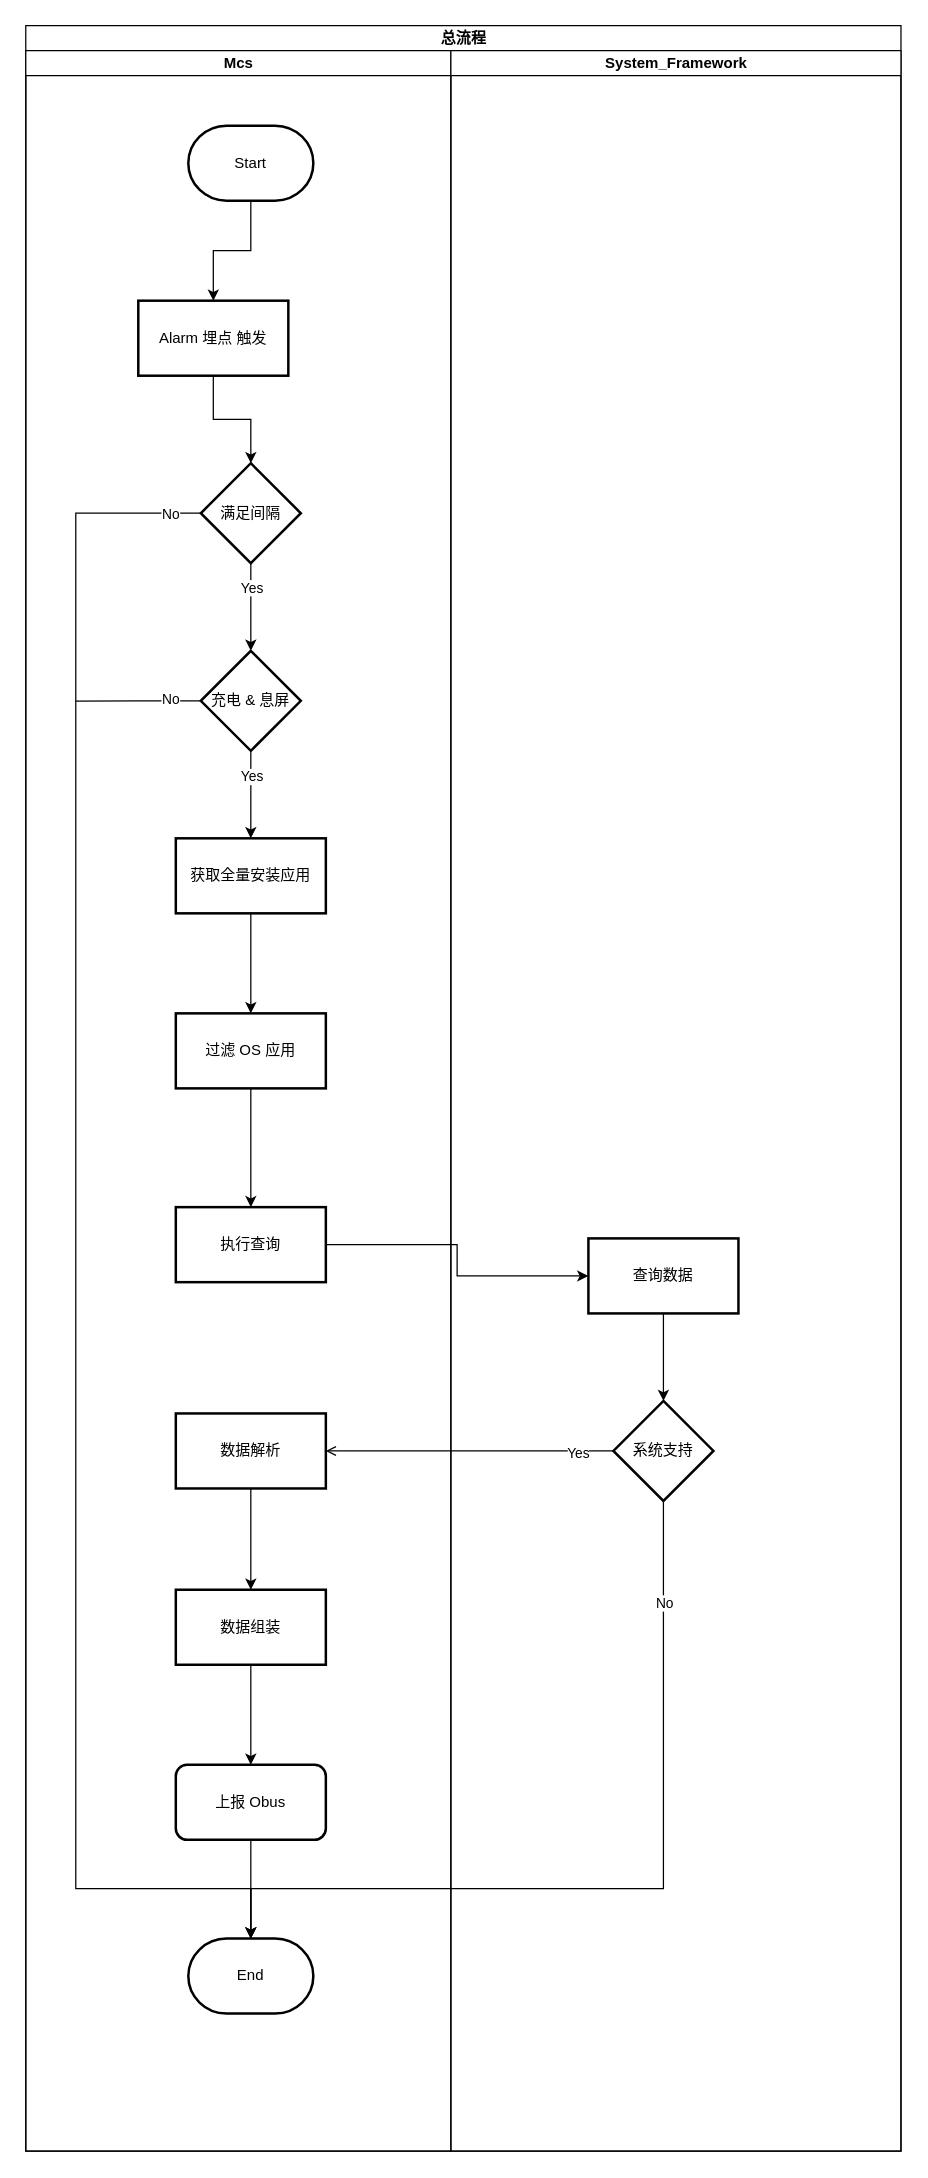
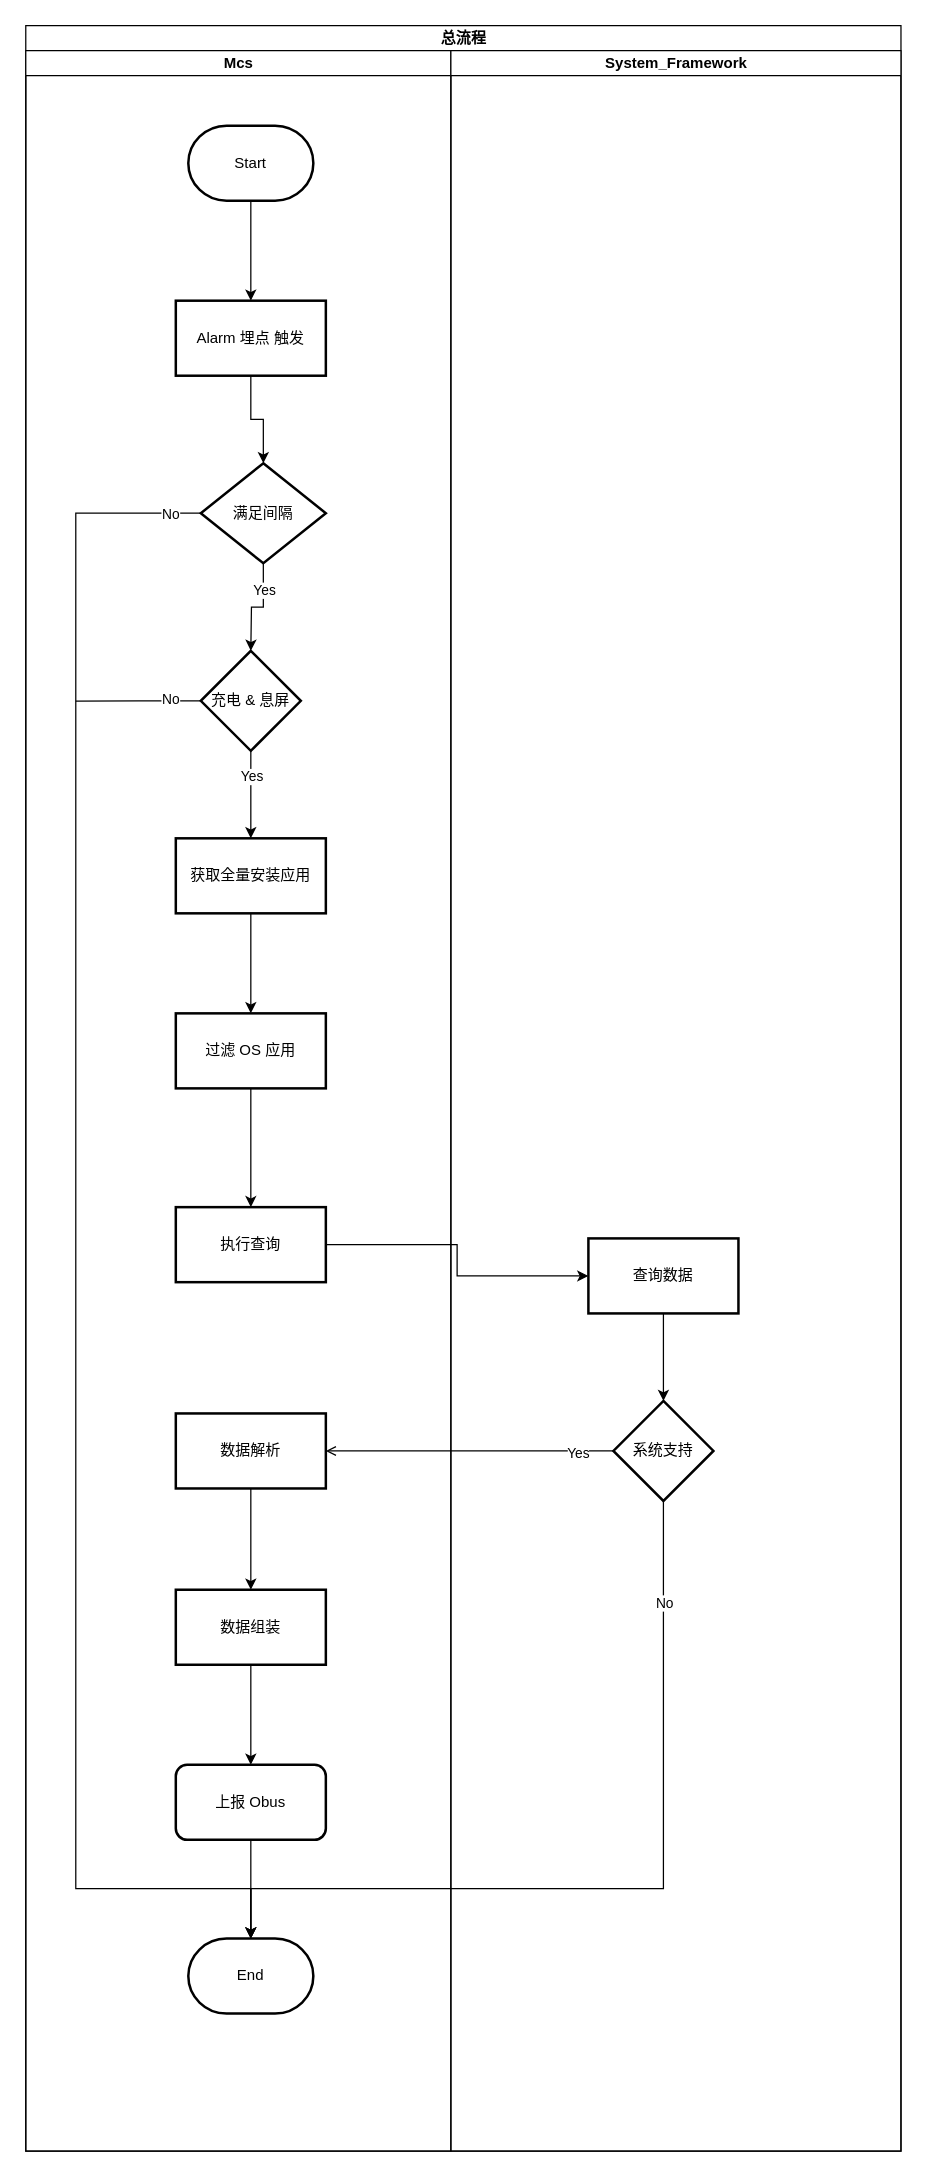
node "Alarm 埋点 触发": moved (213, 338) -> (251, 338)
node "满足间隔": size 100x100 -> 125x100
